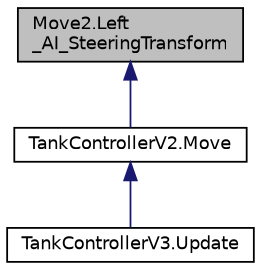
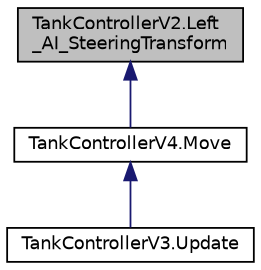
node "Move2.Left _AI_SteeringTransform": label "Move2.Left _AI_SteeringTransform" -> "TankControllerV2.Left _AI_SteeringTransform"
node "TankControllerV2.Move": label "TankControllerV2.Move" -> "TankControllerV4.Move"
